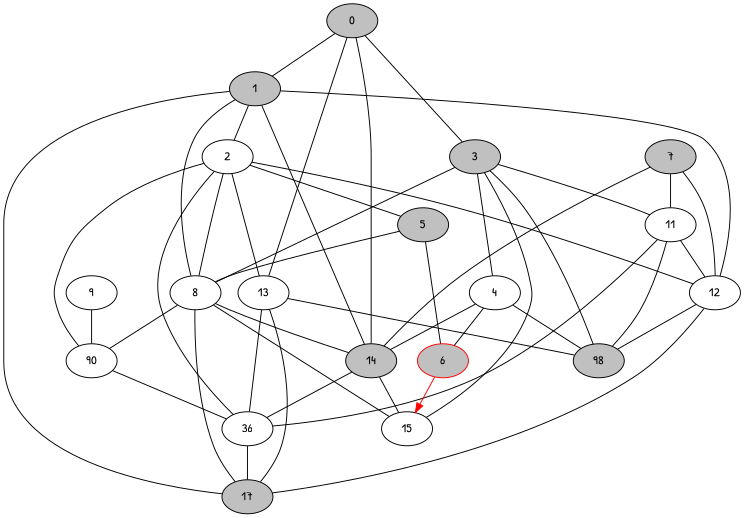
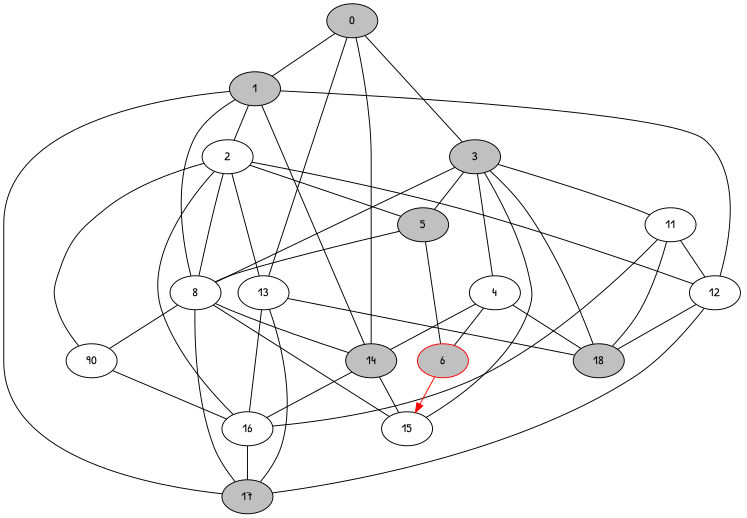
node "7": removed
edge "3" -- "5": added
node "9": removed
node "98": label "98" -> "18"
node "36": label "36" -> "16"
